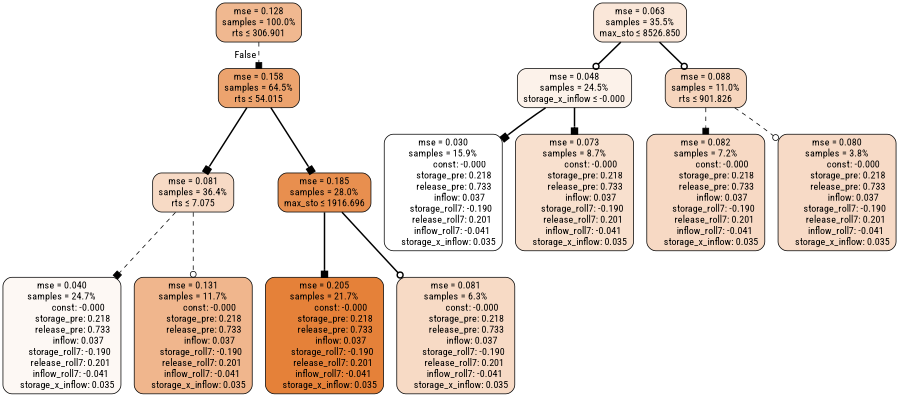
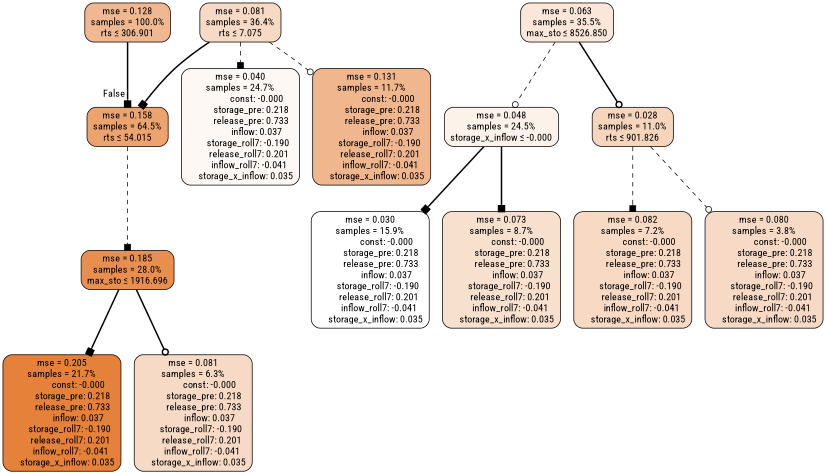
edge "mse = 0.128 samples = 100.0% rts ≤ 306.901" -> "mse = 0.158 samples = 64.5% rts ≤ 54.015": style dashed -> bold
edge "mse = 0.063 samples = 35.5% max_sto ≤ 8526.850" -> "mse = 0.048 samples = 24.5% storage_x_inflow ≤ -0.000": style bold -> dashed
node "mse = 0.088 samples = 11.0% rts ≤ 901.826": label "mse = 0.088 samples = 11.0% rts ≤ 901.826" -> "mse = 0.028 samples = 11.0% rts ≤ 901.826"
edge "mse = 0.158 samples = 64.5% rts ≤ 54.015" -> "mse = 0.081 samples = 36.4% rts ≤ 7.075": reversed
edge "mse = 0.158 samples = 64.5% rts ≤ 54.015" -> "mse = 0.185 samples = 28.0% max_sto ≤ 1916.696": style bold -> dashed
